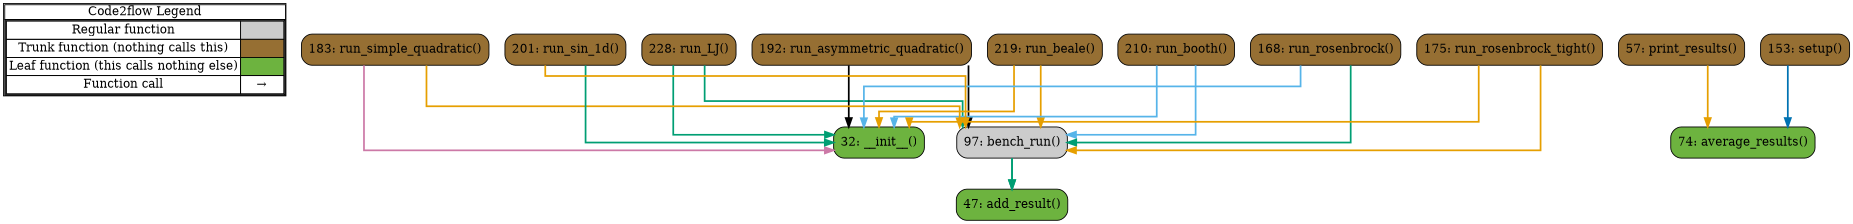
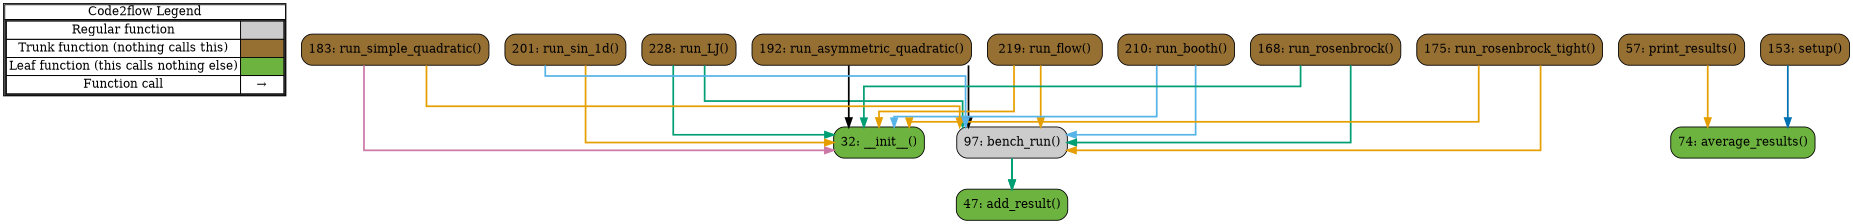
node "219: run_beale()": label "219: run_beale()" -> "219: run_flow()"
edge "201: run_sin_1d()" -> "97: bench_run()": color #e69f00 -> #56b4e9
edge "168: run_rosenbrock()" -> "32: __init__()": color #56b4e9 -> #009e73
edge "201: run_sin_1d()" -> "32: __init__()": color #009e73 -> #e69f00
